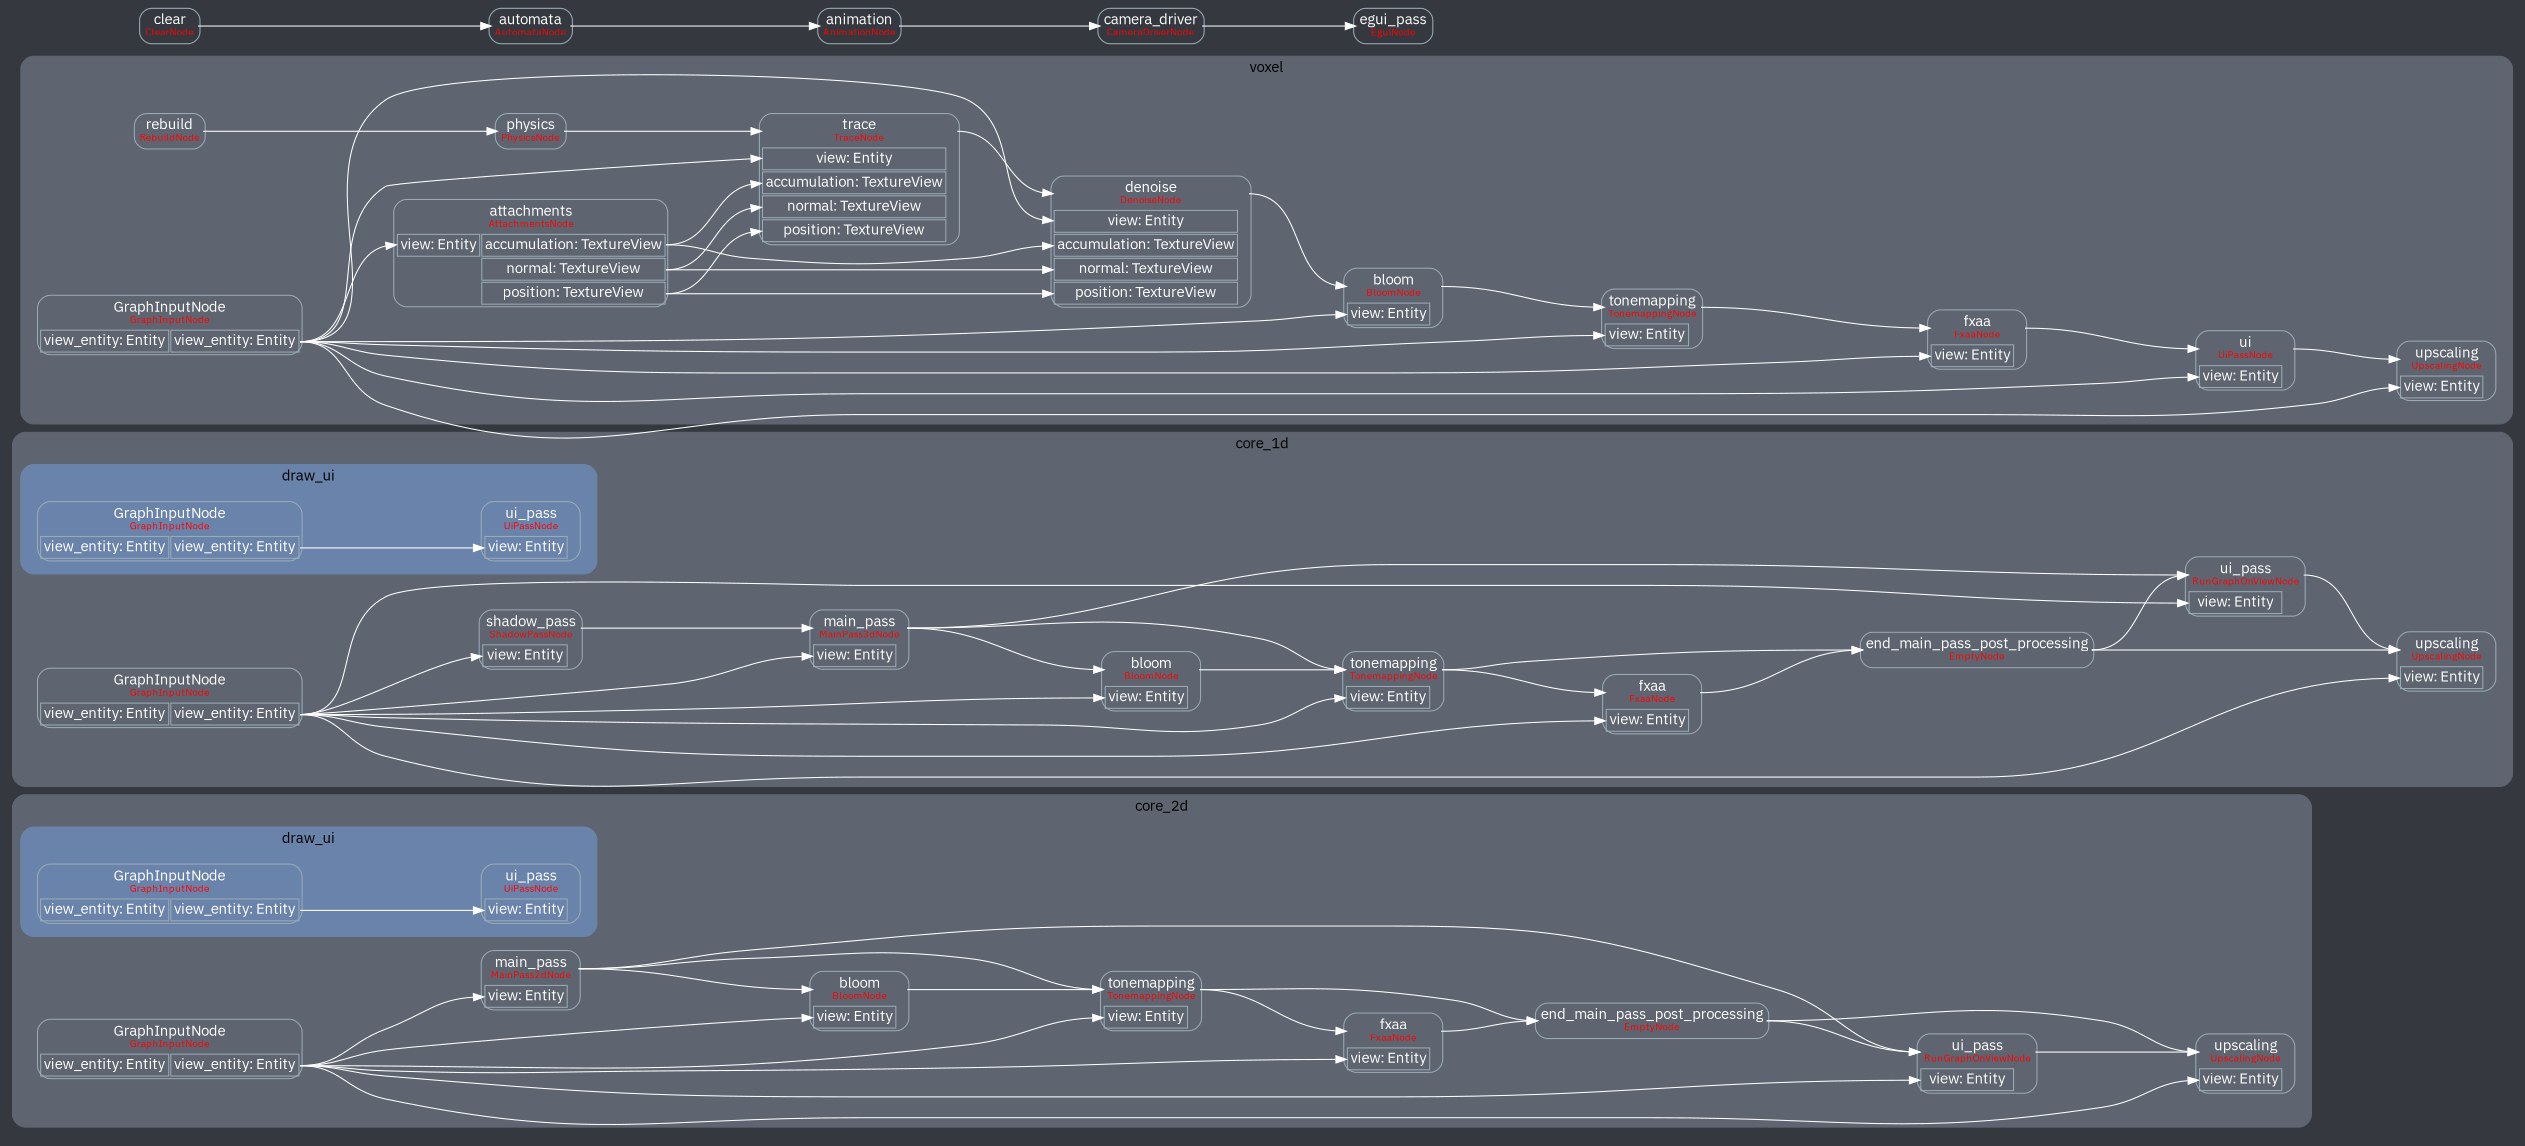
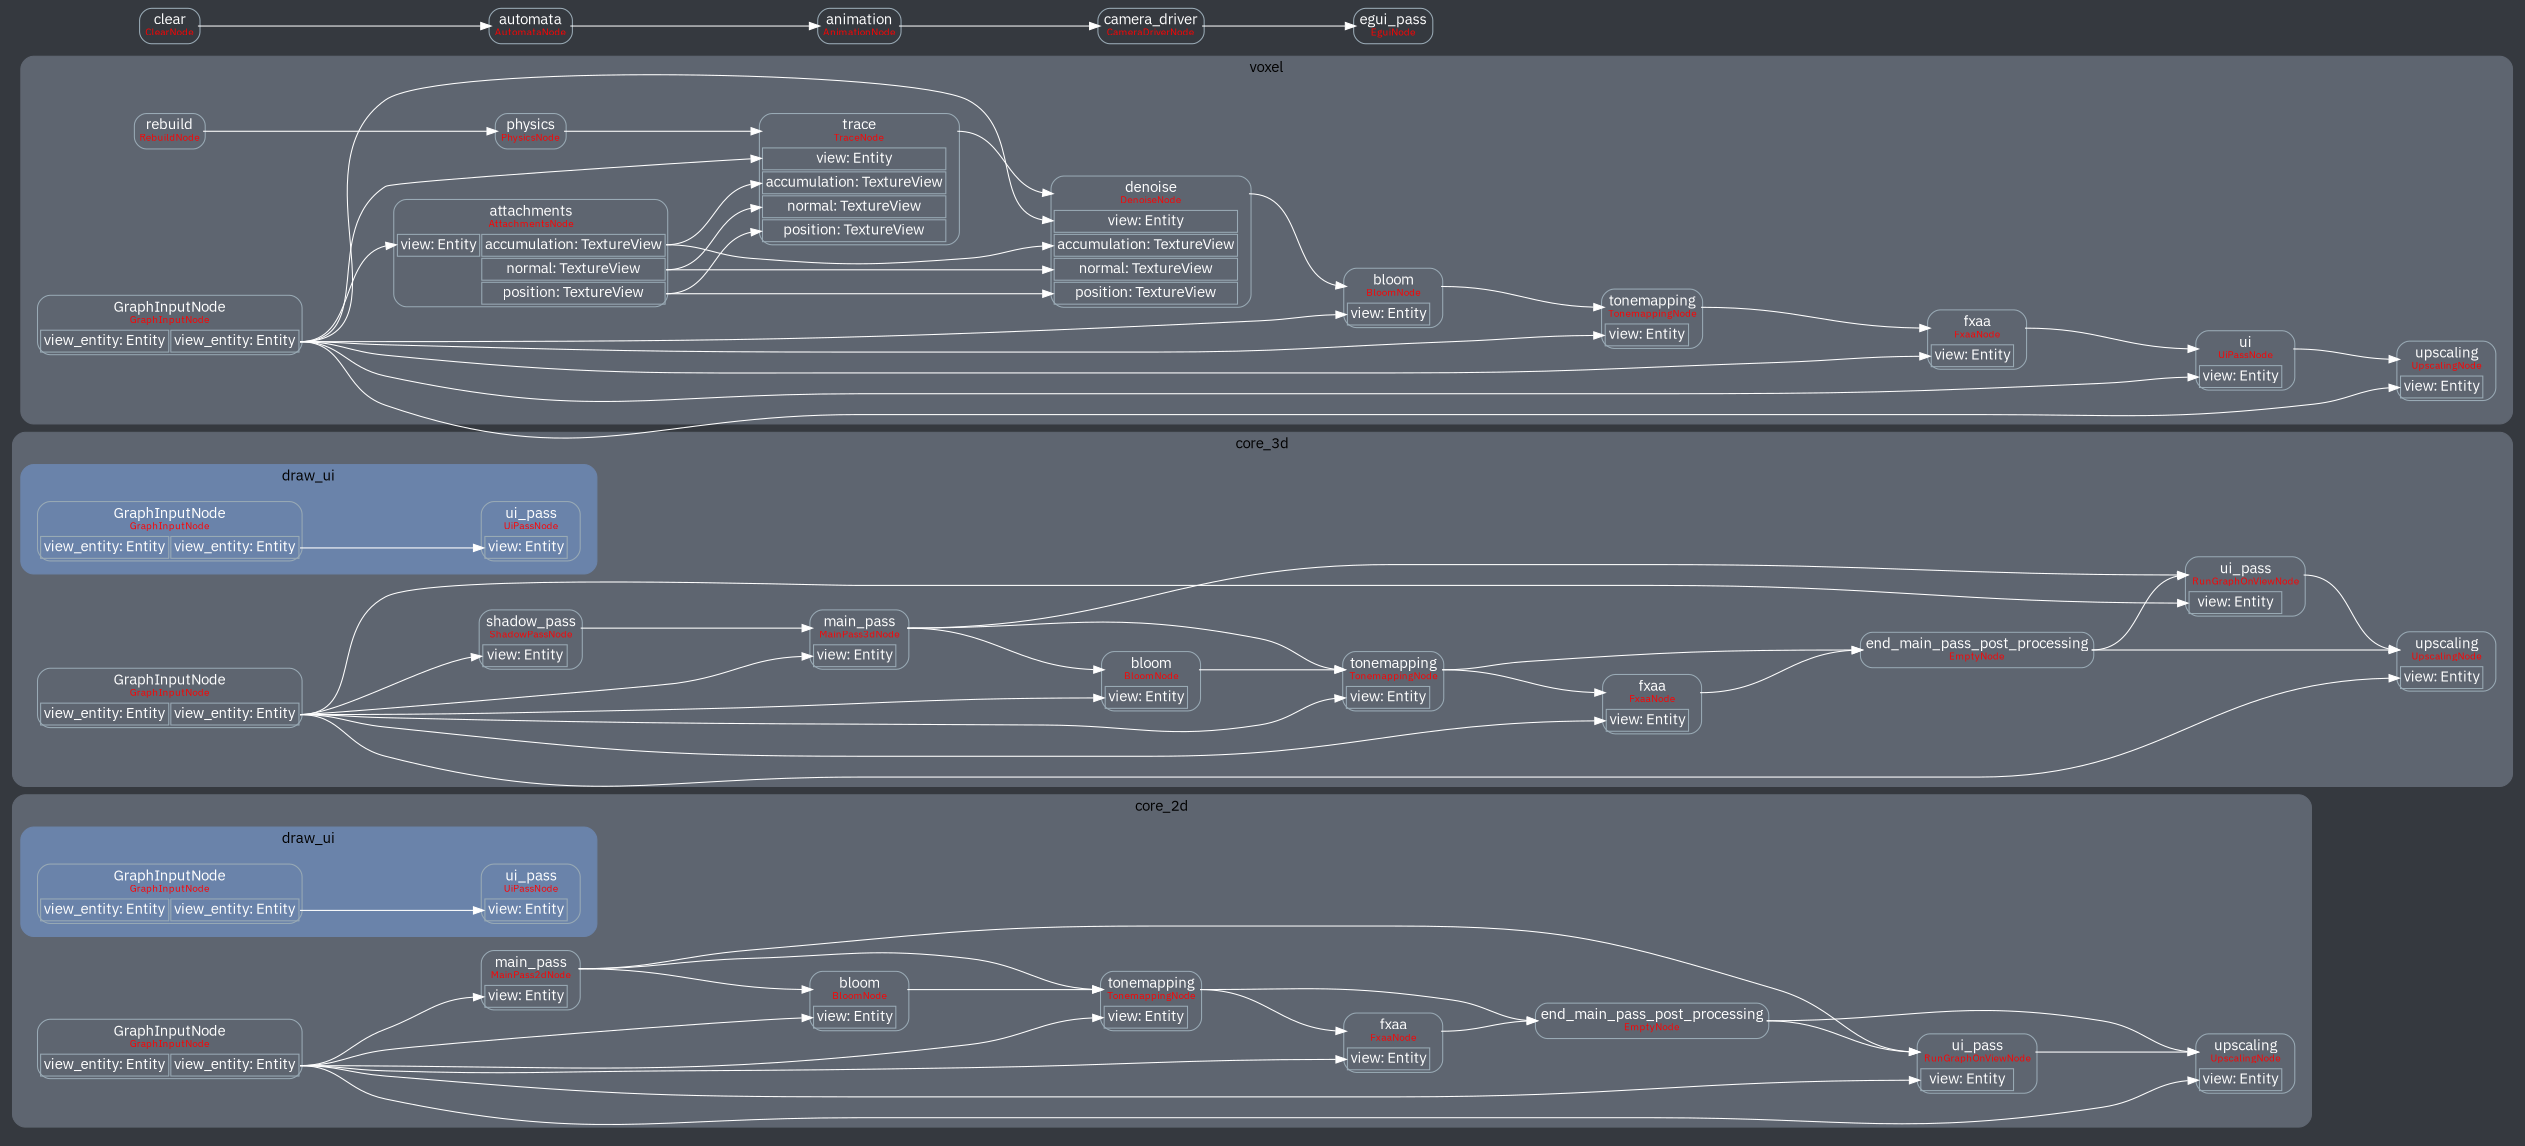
cluster "core_1d": label "core_1d" -> "core_3d"
